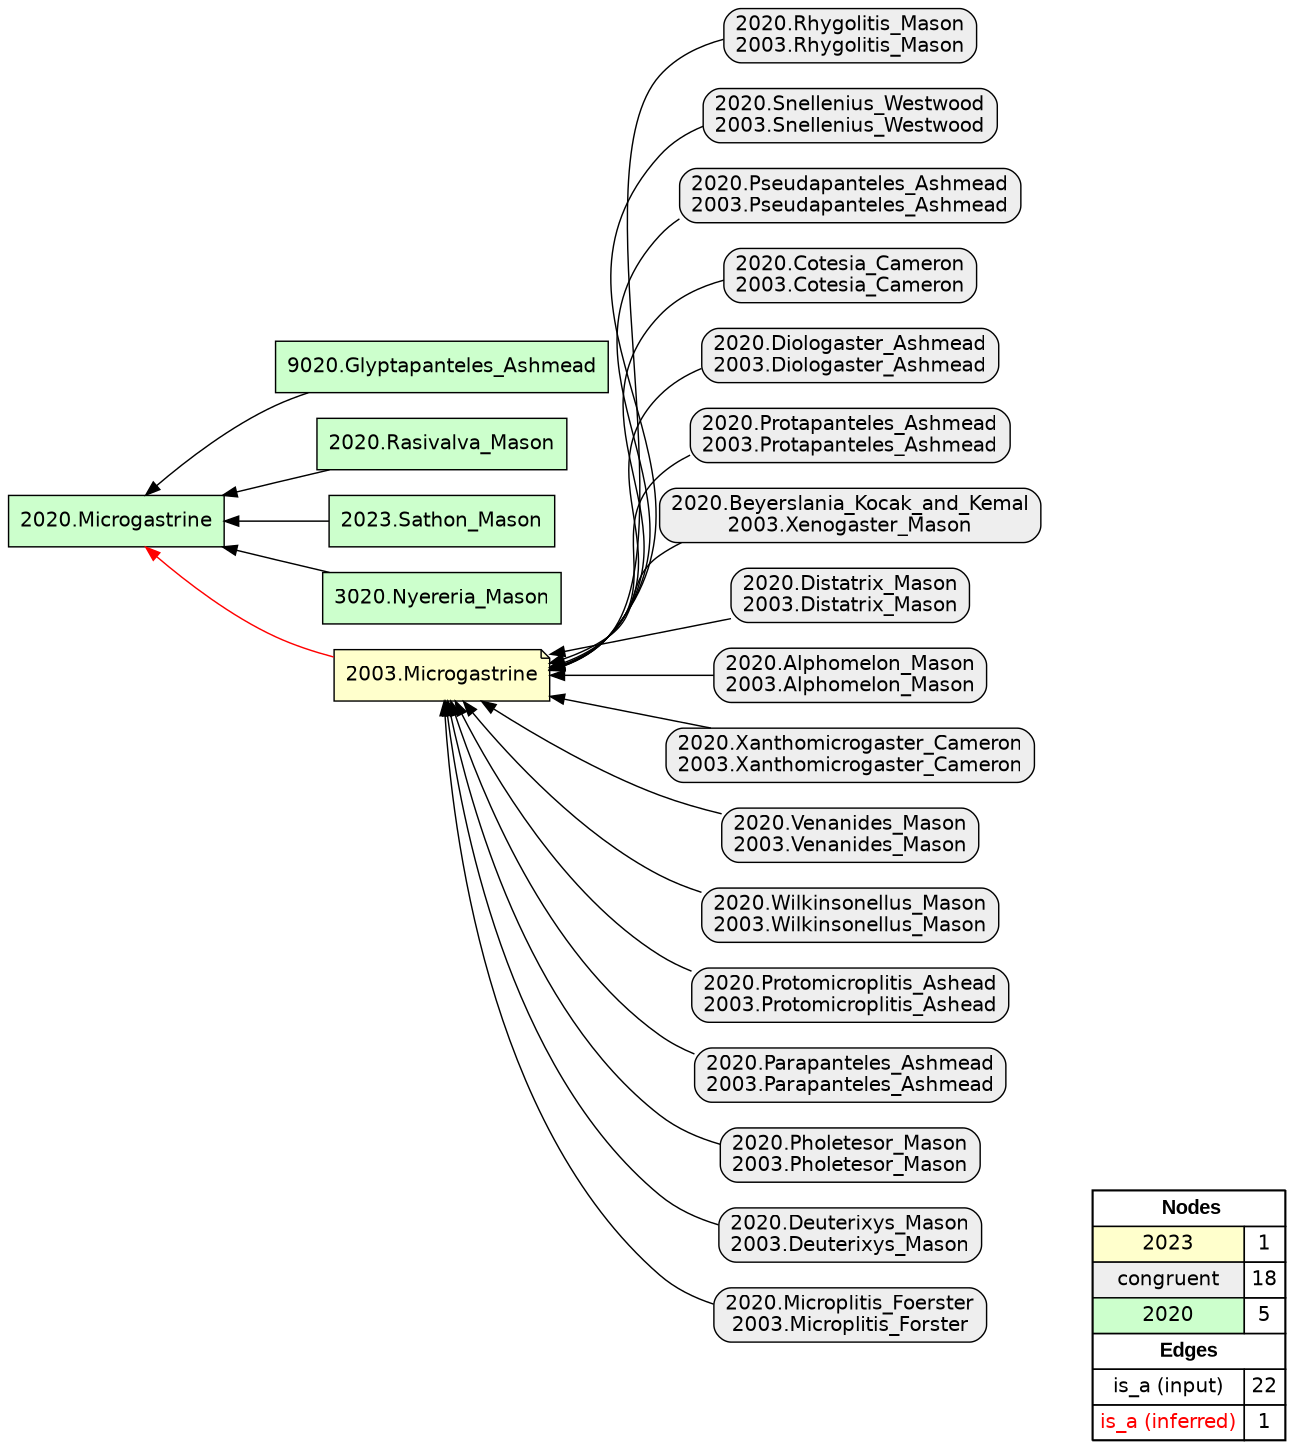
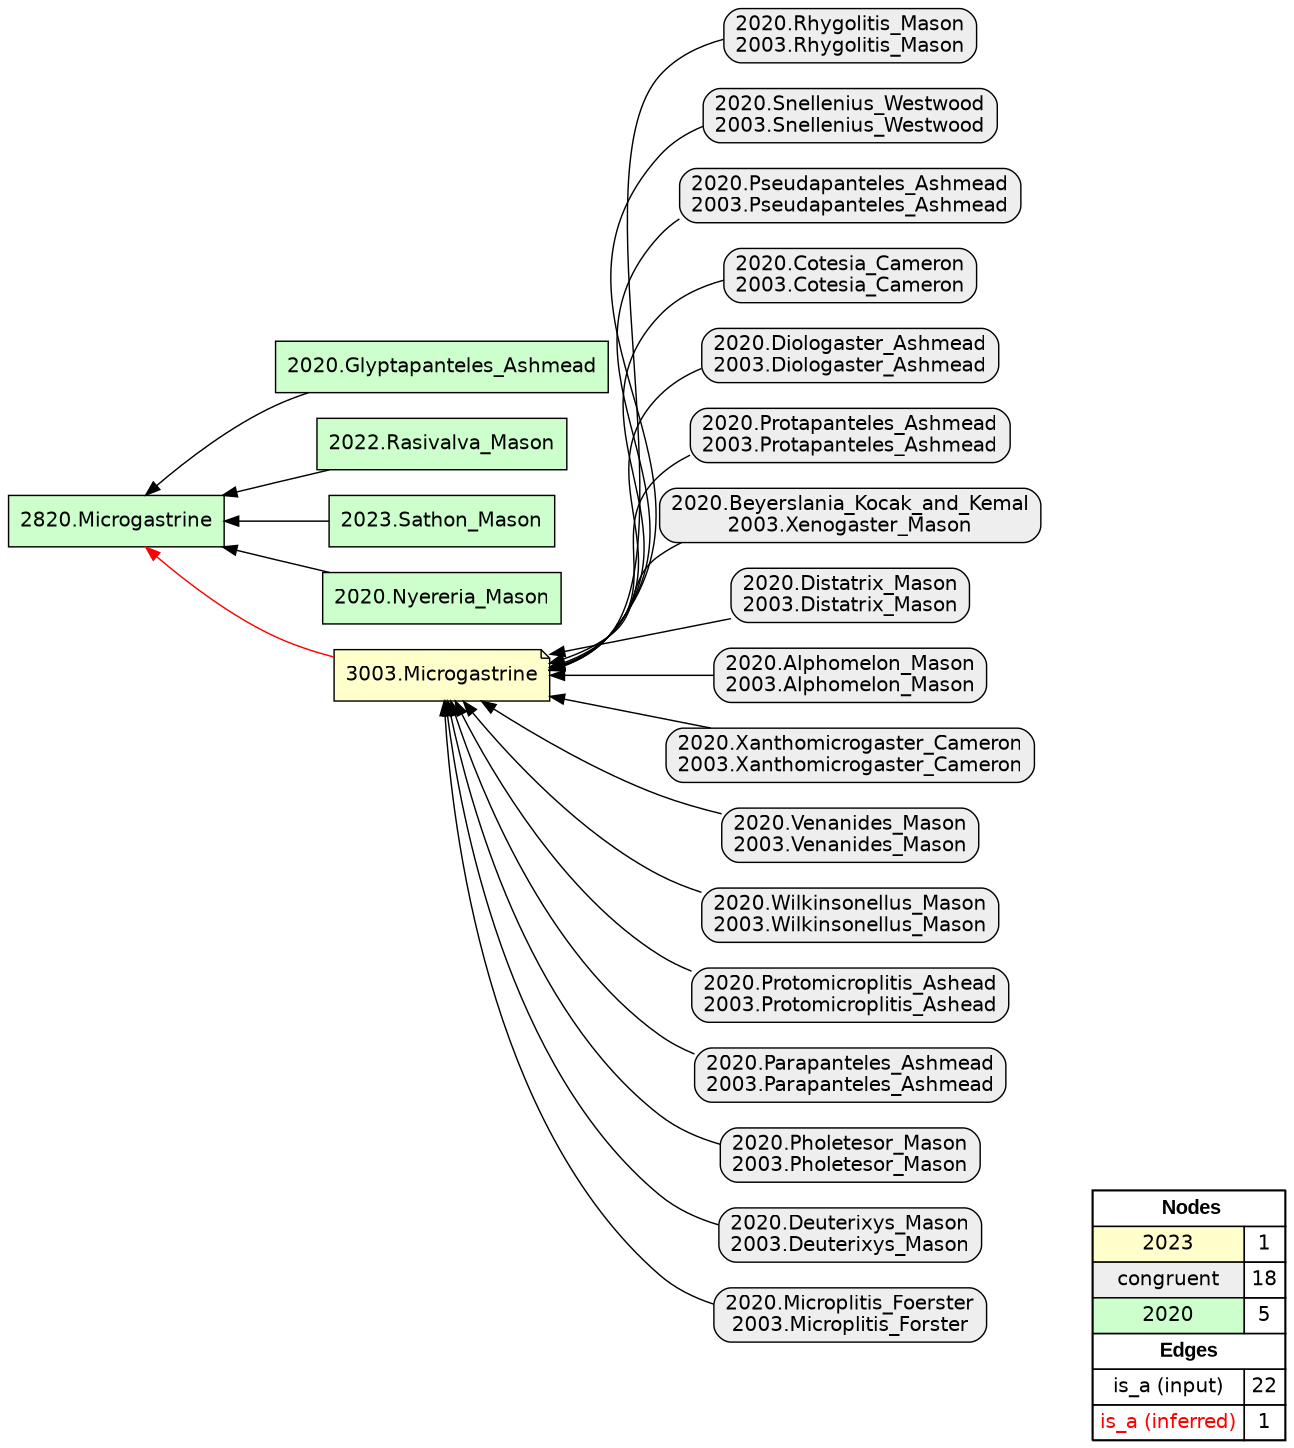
node "9020.Glyptapanteles_Ashmead": label "9020.Glyptapanteles_Ashmead" -> "2020.Glyptapanteles_Ashmead"
node "2020.Rasivalva_Mason": label "2020.Rasivalva_Mason" -> "2022.Rasivalva_Mason"
node "2020.Microgastrine": label "2020.Microgastrine" -> "2820.Microgastrine"
node "3020.Nyereria_Mason": label "3020.Nyereria_Mason" -> "2020.Nyereria_Mason"
node "2003.Microgastrine": label "2003.Microgastrine" -> "3003.Microgastrine"
